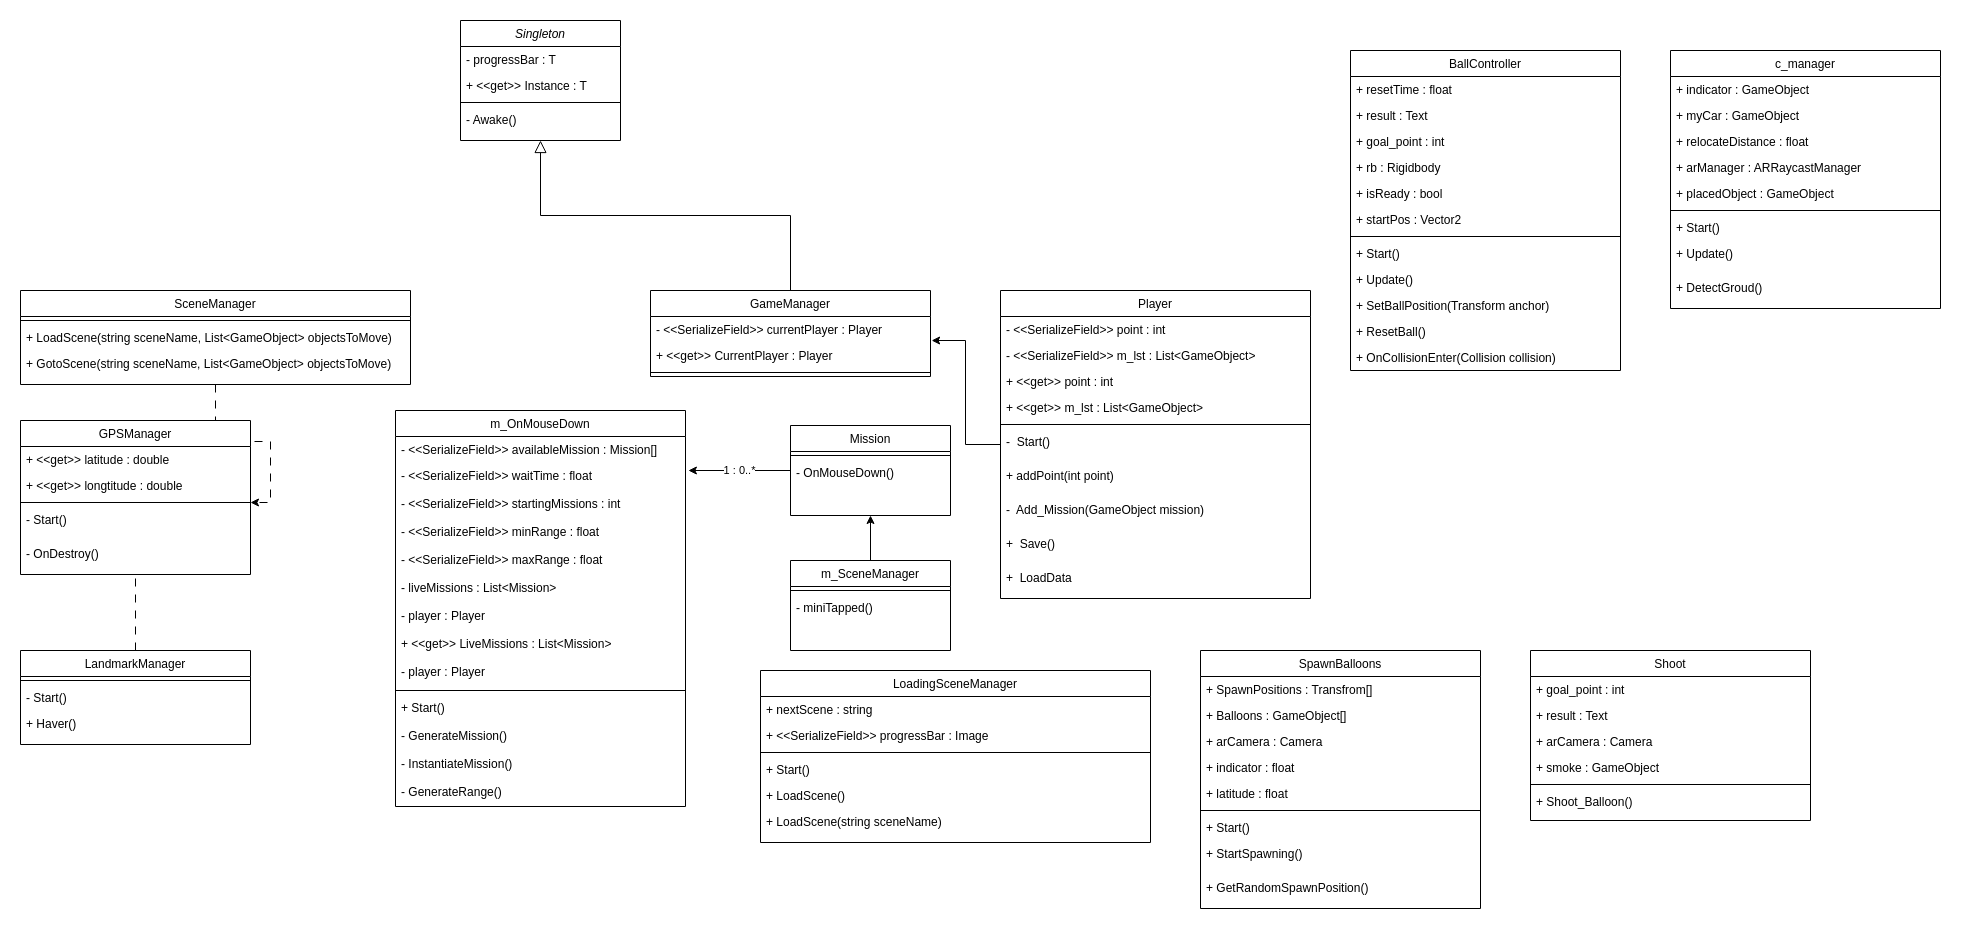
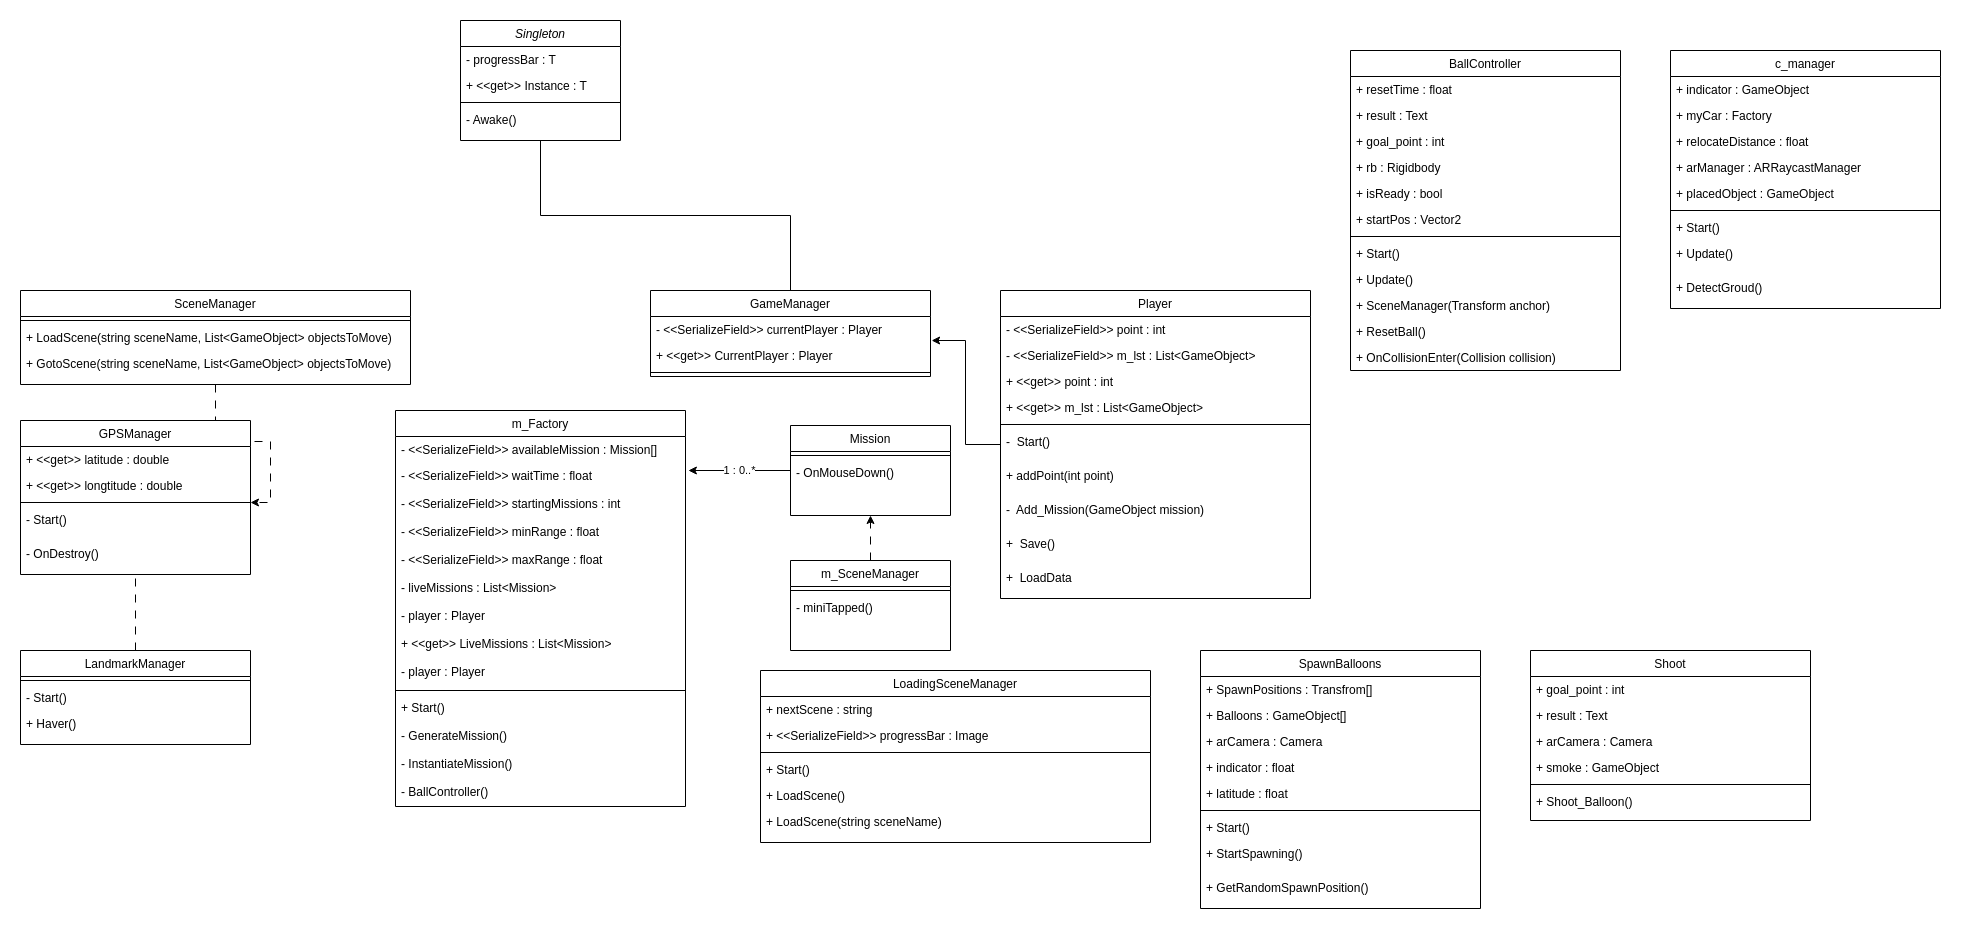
node "+ myCar : GameObject": label "+ myCar : GameObject" -> "+ myCar : Factory"
edge "GameManager" -> "Singleton": arrowhead block -> none
node "+ SetBallPosition(Transform anchor)": label "+ SetBallPosition(Transform anchor)" -> "+ SceneManager(Transform anchor)"
node "m_OnMouseDown": label "m_OnMouseDown" -> "m_Factory"
edge "m_SceneManager" -> "Mission": style solid -> dashed
node "- GenerateRange()": label "- GenerateRange()" -> "- BallController()"
